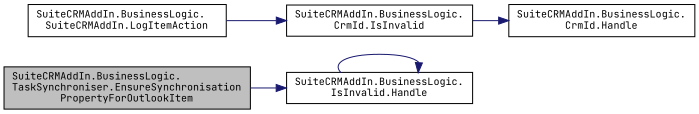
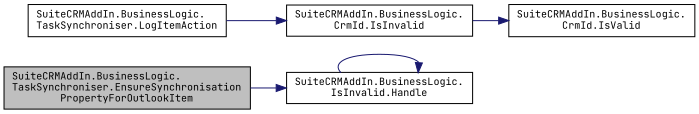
node "SuiteCRMAddIn.BusinessLogic. SuiteCRMAddIn.LogItemAction": label "SuiteCRMAddIn.BusinessLogic. SuiteCRMAddIn.LogItemAction" -> "SuiteCRMAddIn.BusinessLogic. TaskSynchroniser.LogItemAction"
node "SuiteCRMAddIn.BusinessLogic. CrmId.Handle": label "SuiteCRMAddIn.BusinessLogic. CrmId.Handle" -> "SuiteCRMAddIn.BusinessLogic. CrmId.IsValid"
